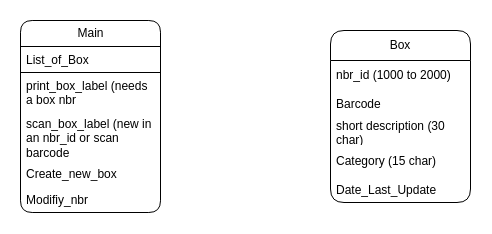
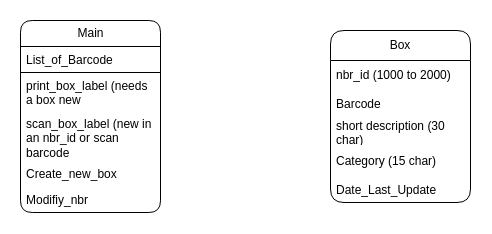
node "List_of_Box": label "List_of_Box" -> "List_of_Barcode"
node "print_box_label (needs a box nbr": label "print_box_label (needs a box nbr" -> "print_box_label (needs a box new"
